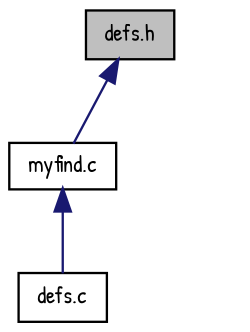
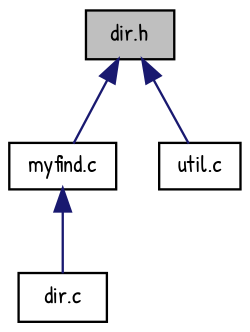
node "defs.h": label "defs.h" -> "dir.h"
node "util.c": added
node "defs.c": label "defs.c" -> "dir.c"
